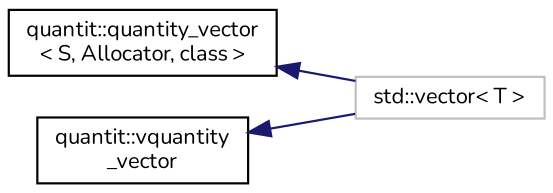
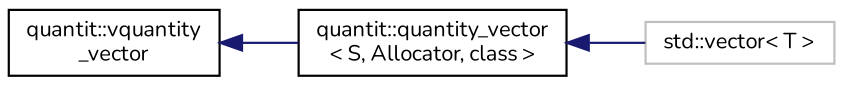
edge "std::vector< T >" -> "quantit::vquantity _vector": now "quantit::quantity_vector < S, Allocator, class >" -> "quantit::vquantity _vector"
